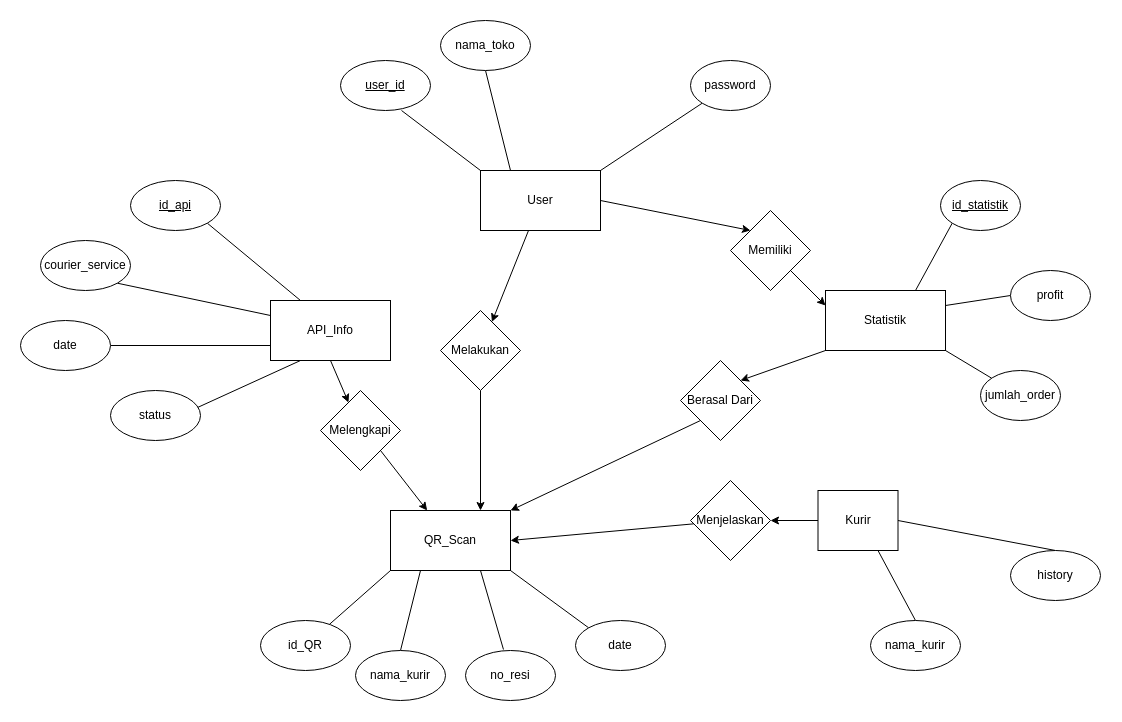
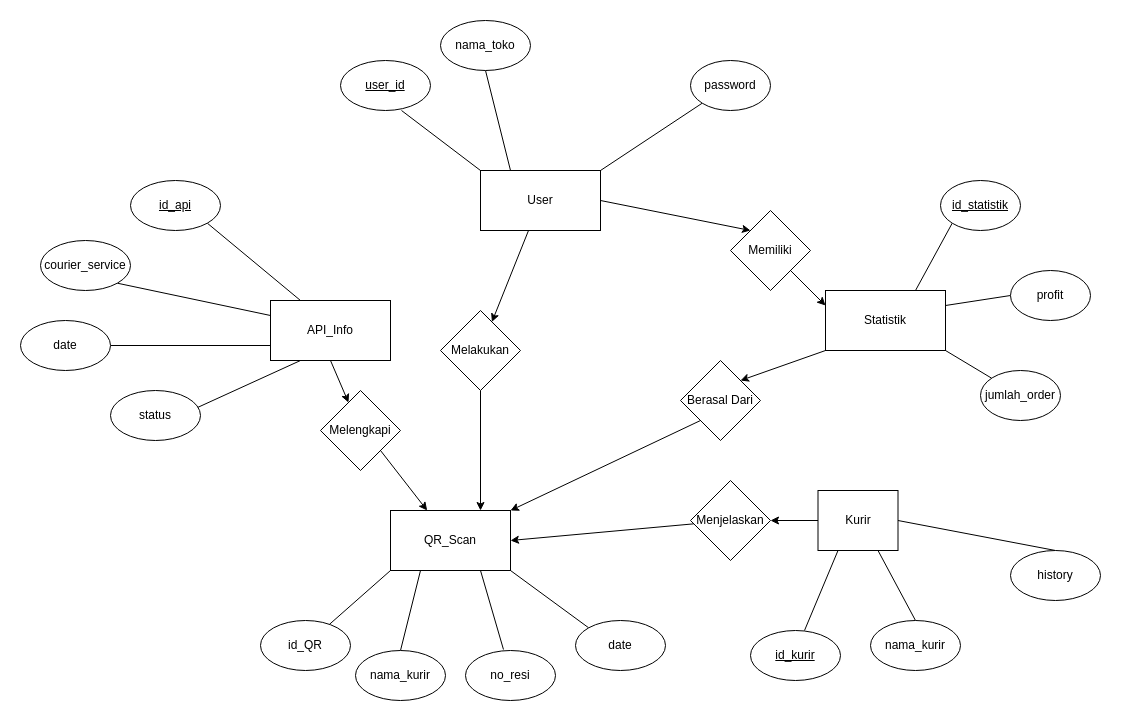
edge "Kurir" -- "id_kurir": added
node "id_kurir": added
